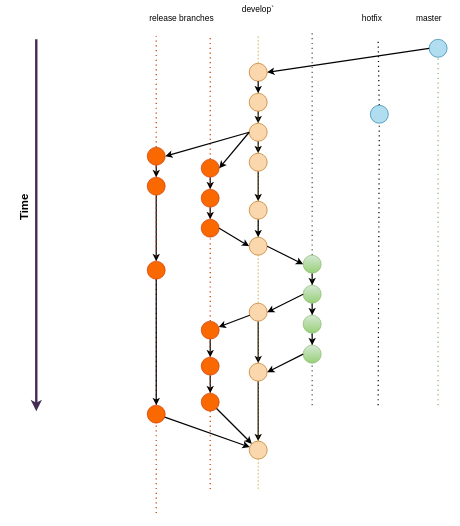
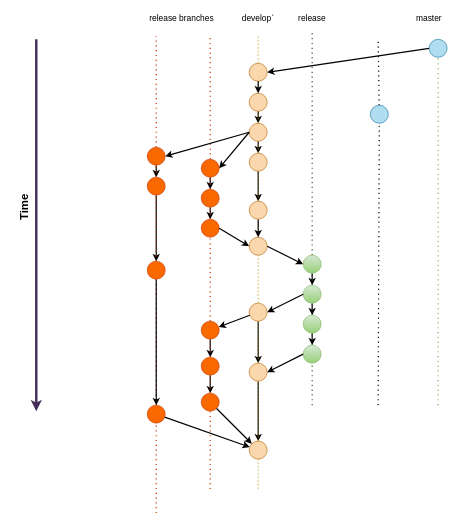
node "develop`": moved (258, 9) -> (258, 18)
node "release": added
node "hotfix": removed
